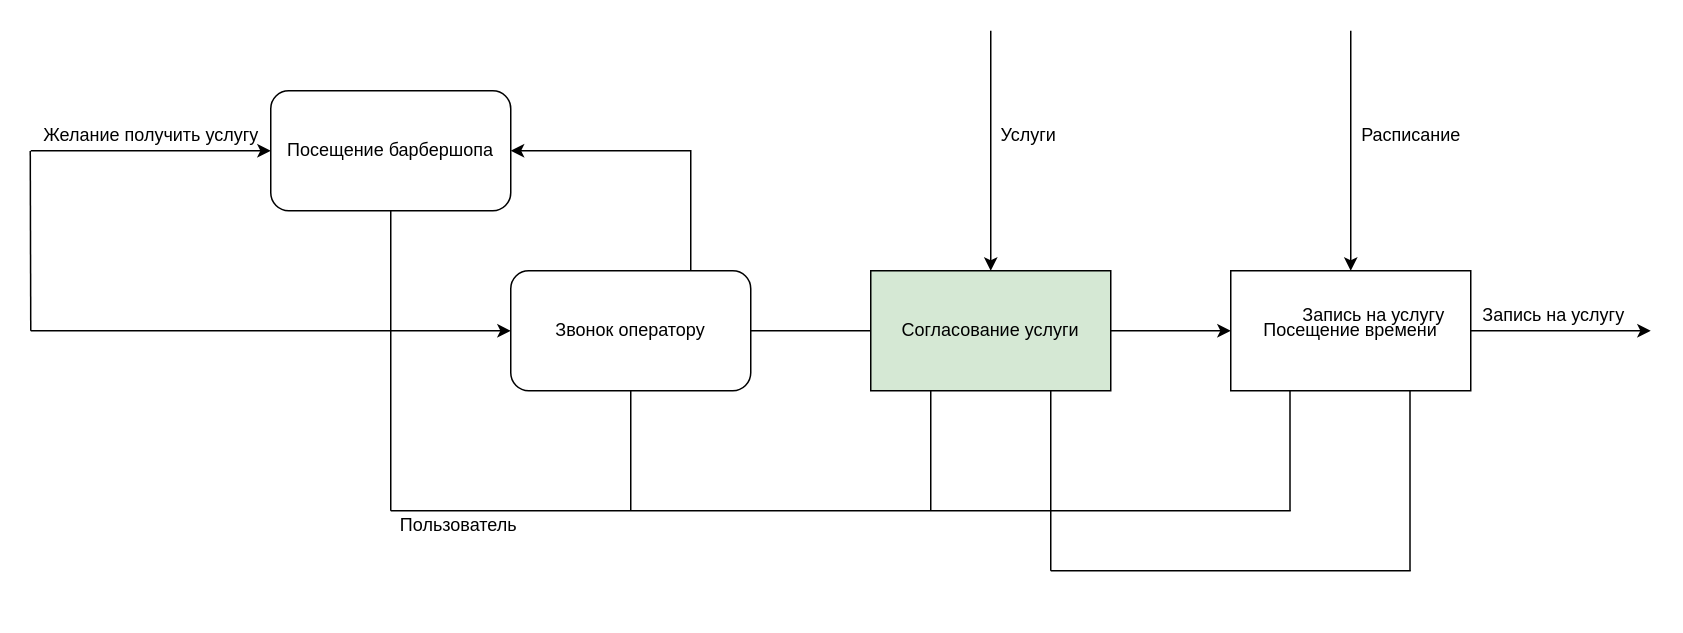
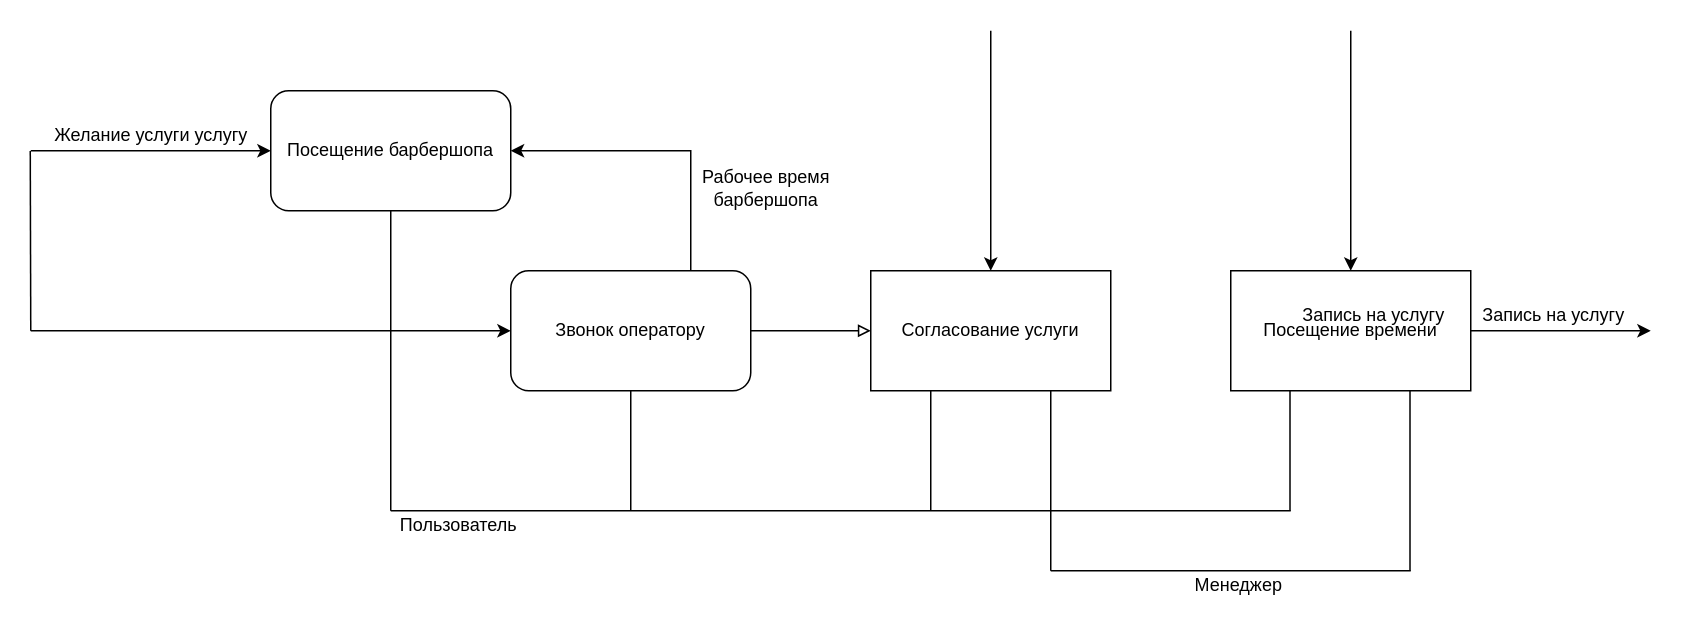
node "Желание получить услугу": label "Желание получить услугу" -> "Желание услуги услугу"
node "Услуги": removed
node "Расписание": removed
node "Рабочее время барбершопа": added
edge "Согласование услуги" -> "Посещение барбершопа": arrowhead none -> block
node "Согласование услуги": fillcolor #d5e8d4 -> #ffffff
edge "Согласование услуги" -> "Посещение времени": removed
node "Менеджер": added
